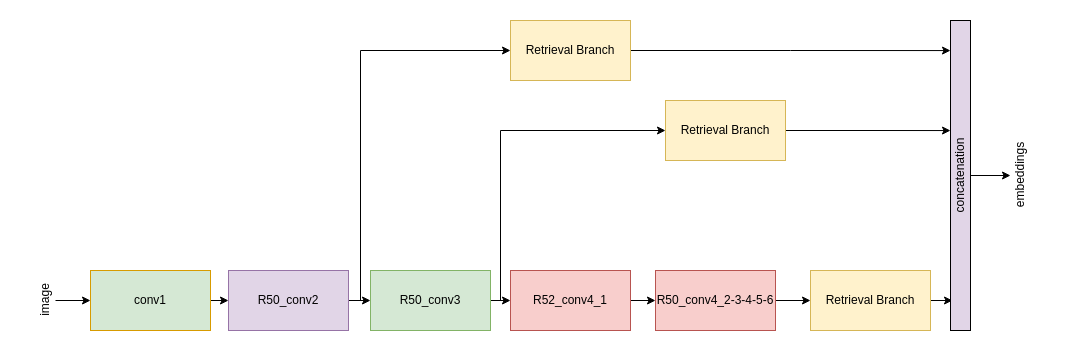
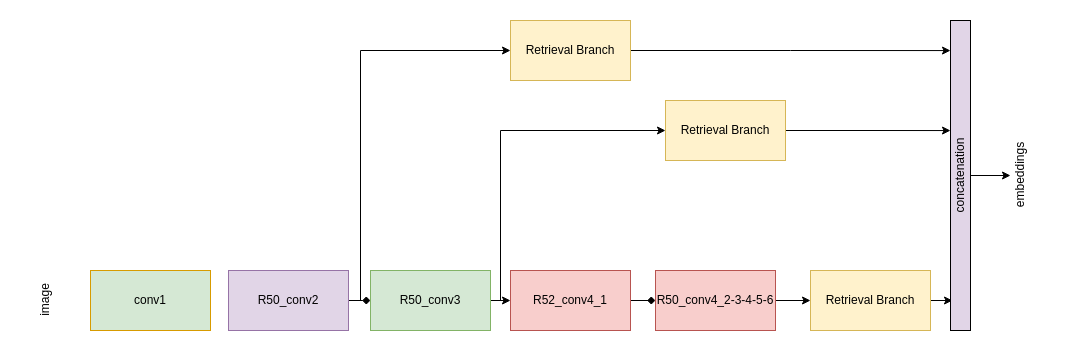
edge "image" -> "conv1": removed
edge "conv1" -> "R50_conv2": removed
edge "R50_conv2" -> "R50_conv3": arrowhead classic -> diamond
edge "R52_conv4_1" -> "R50_conv4_2-3-4-5-6": arrowhead classic -> diamond
